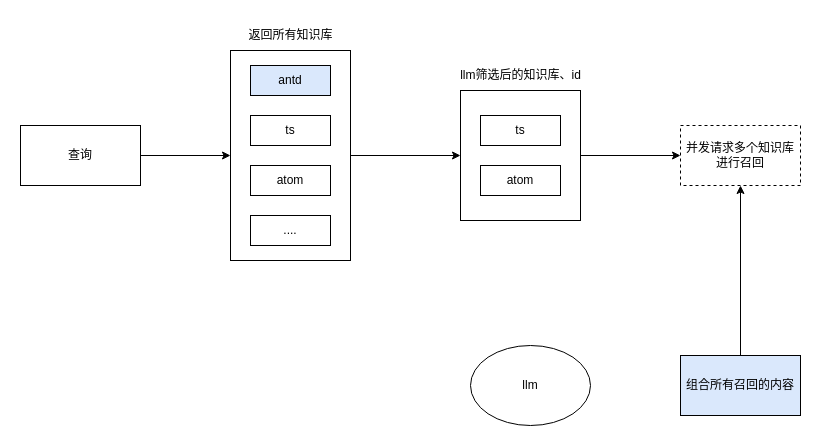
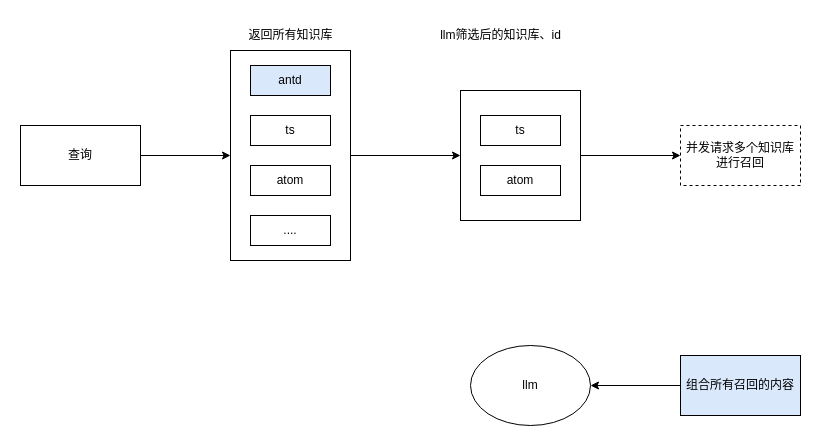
node "llm筛选后的知识库、id": moved (521, 76) -> (501, 36)
edge "组合所有召回的内容" -> "并发请求多个知识库进行召回": now "组合所有召回的内容" -> "llm"
